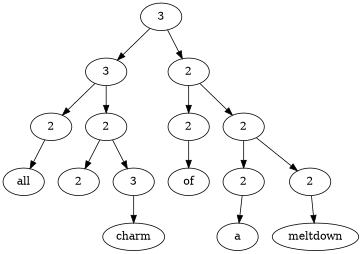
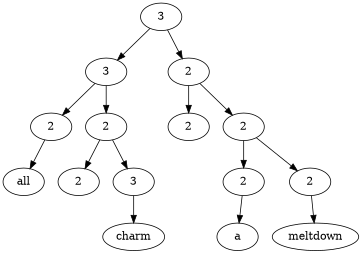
node "of": removed
